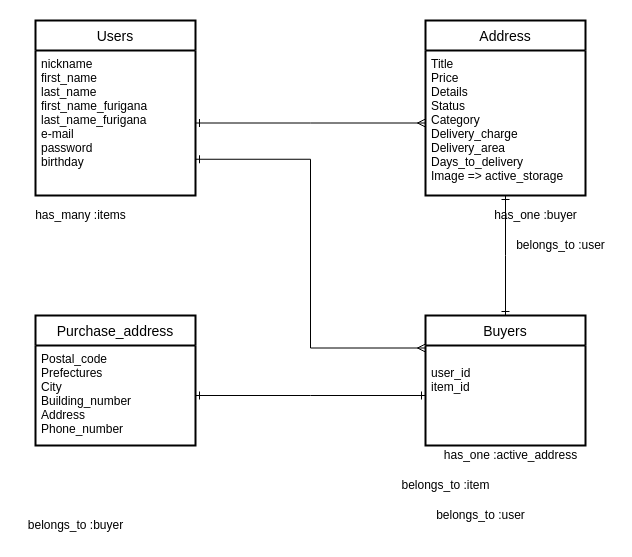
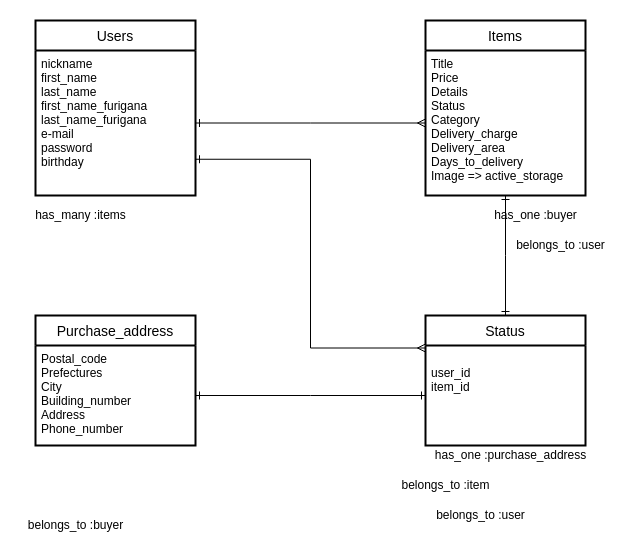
node "Address": label "Address" -> "Items"
node "Buyers": label "Buyers" -> "Status"
node "has_one :active_address": label "has_one :active_address" -> "has_one :purchase_address"
